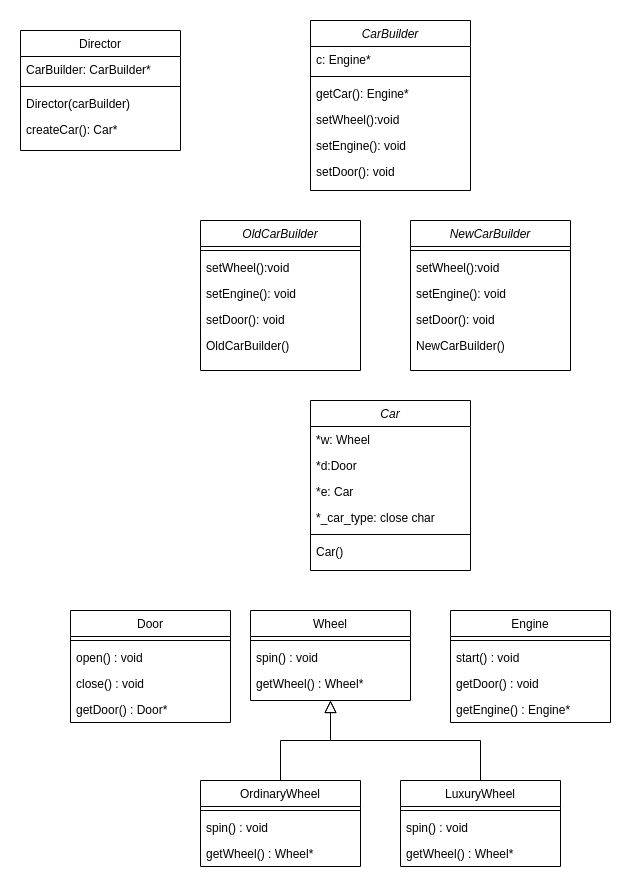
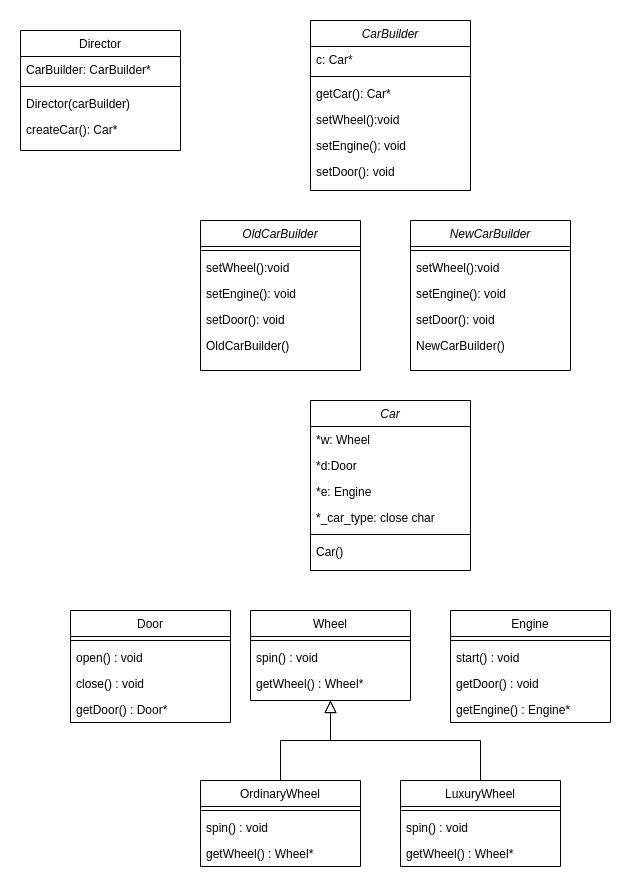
node "c: Engine*": label "c: Engine*" -> "c: Car*"
node "getCar(): Engine*": label "getCar(): Engine*" -> "getCar(): Car*"
node "*e: Car": label "*e: Car" -> "*e: Engine"
